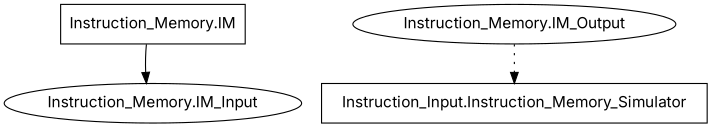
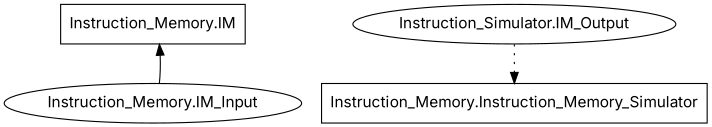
node "Instruction_Memory.IM_Output": label "Instruction_Memory.IM_Output" -> "Instruction_Simulator.IM_Output"
edge "Instruction_Memory.IM" -> "Instruction_Memory.IM_Input": reversed
node "Instruction_Input.Instruction_Memory_Simulator": label "Instruction_Input.Instruction_Memory_Simulator" -> "Instruction_Memory.Instruction_Memory_Simulator"
